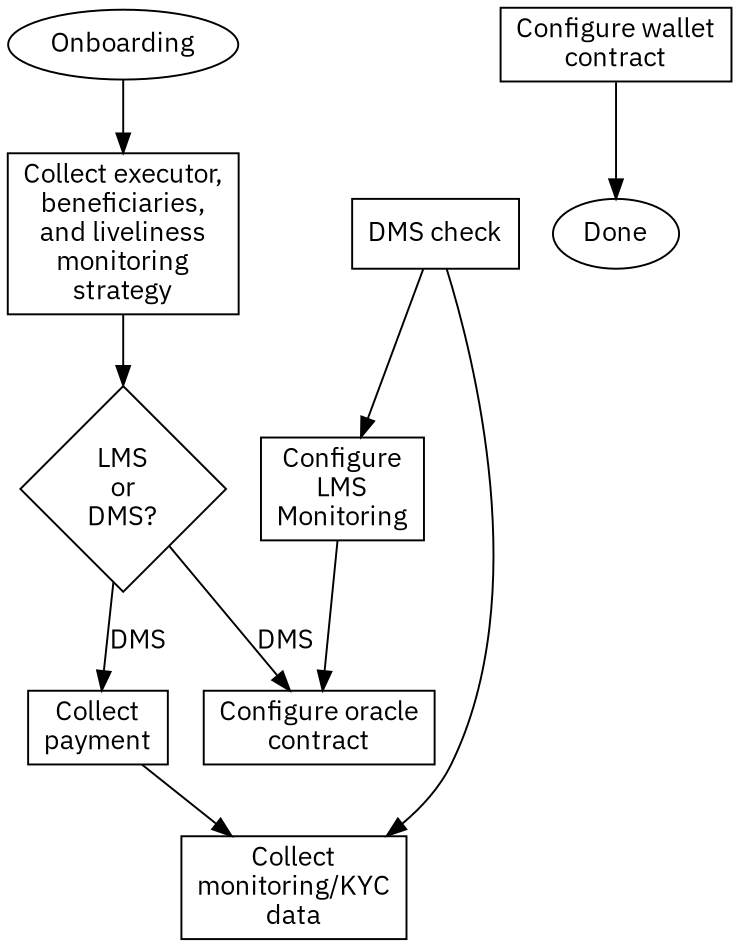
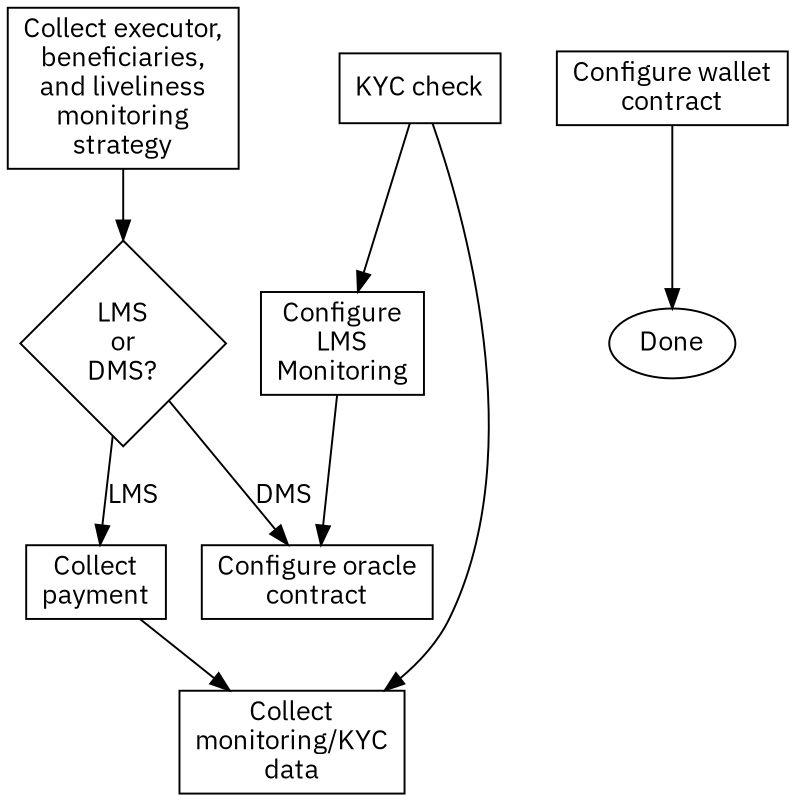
node "Onboarding": removed
node "DMS check": label "DMS check" -> "KYC check"
edge "LMS or DMS?" -> "Collect payment": label "DMS" -> "LMS"
